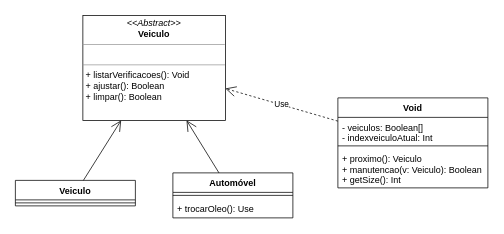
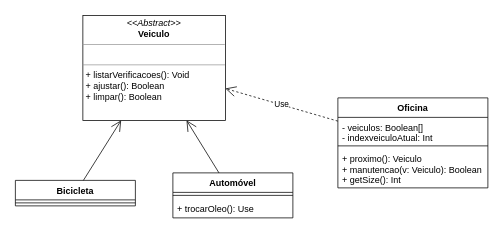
node "Void": label "Void" -> "Oficina"
node "Veiculo": label "Veiculo" -> "Bicicleta"
